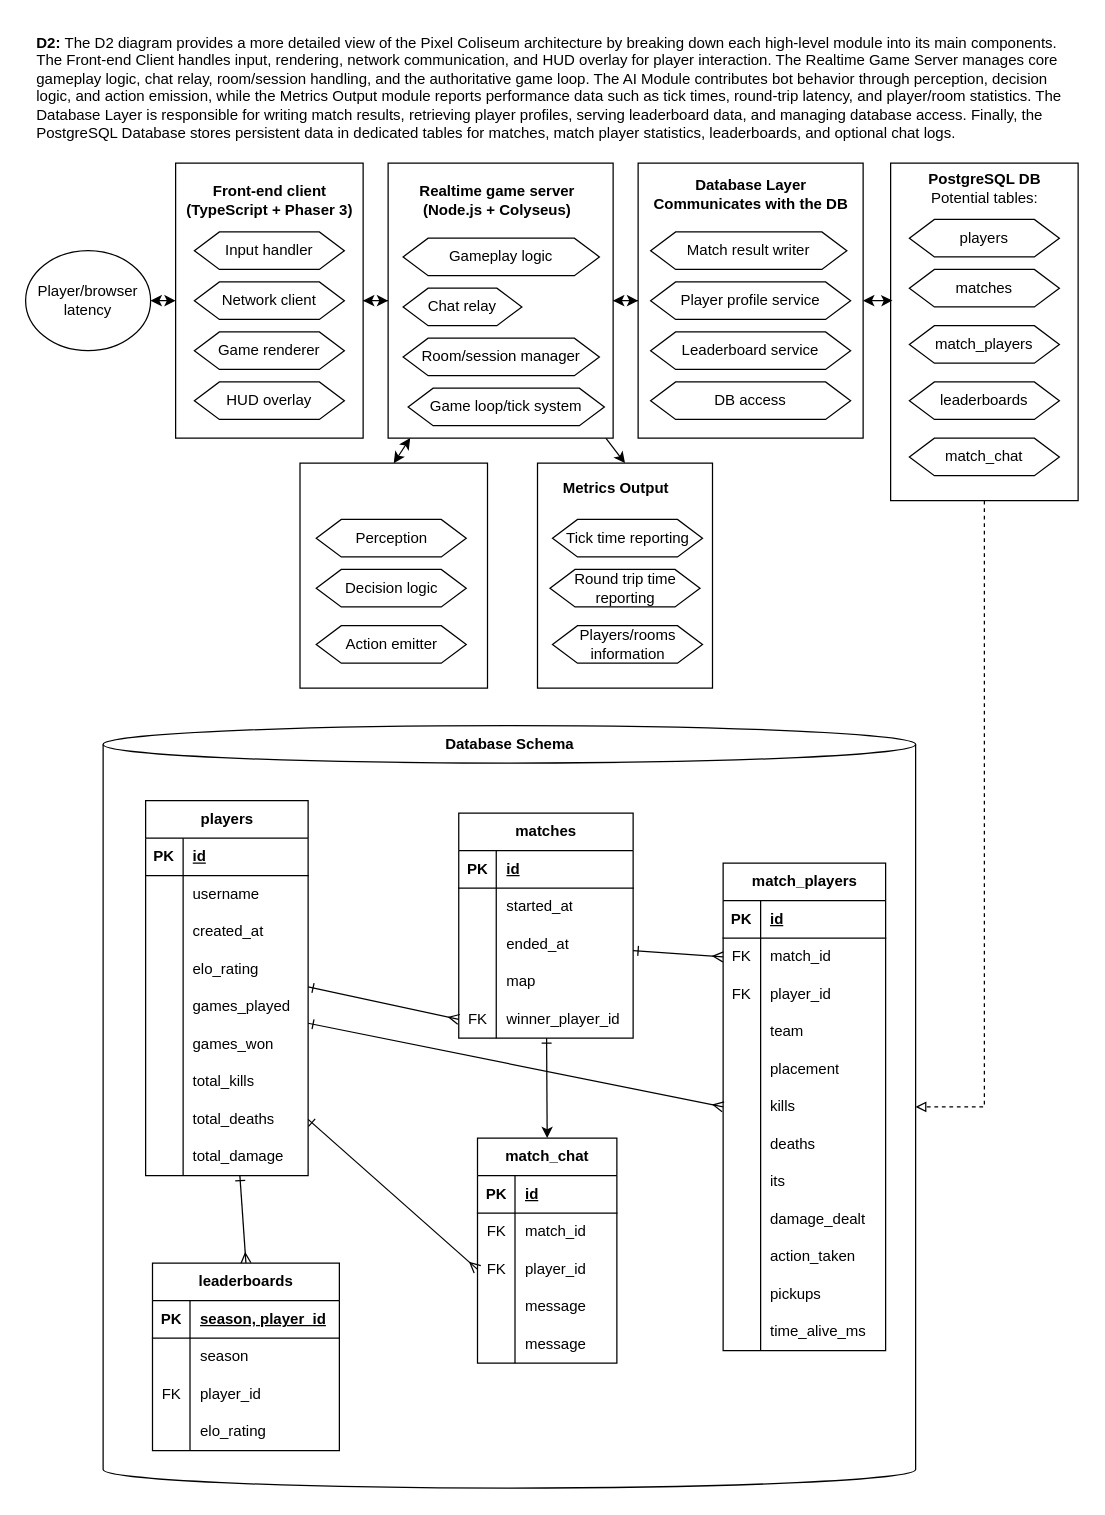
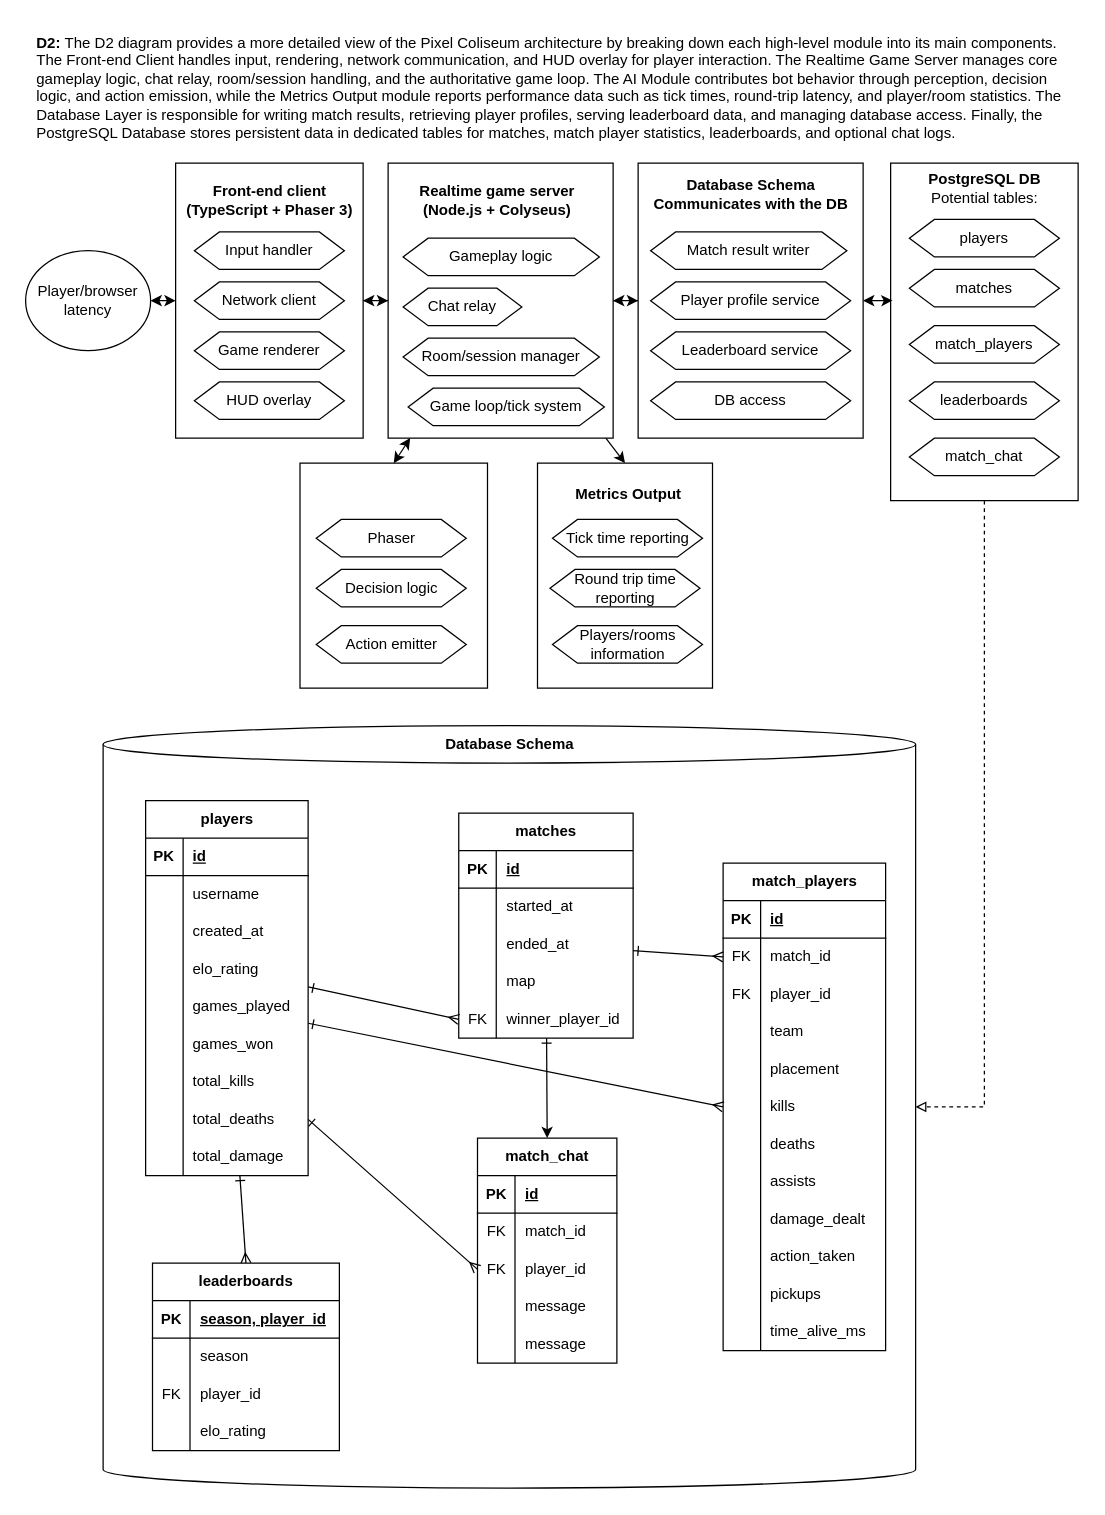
node "Database Layer Communicates with the DB": label "Database Layer Communicates with the DB" -> "Database Schema Communicates with the DB"
node "Metrics Output": moved (615, 488) -> (628, 494)
node "Perception": label "Perception" -> "Phaser"
node "its": label "its" -> "assists"
